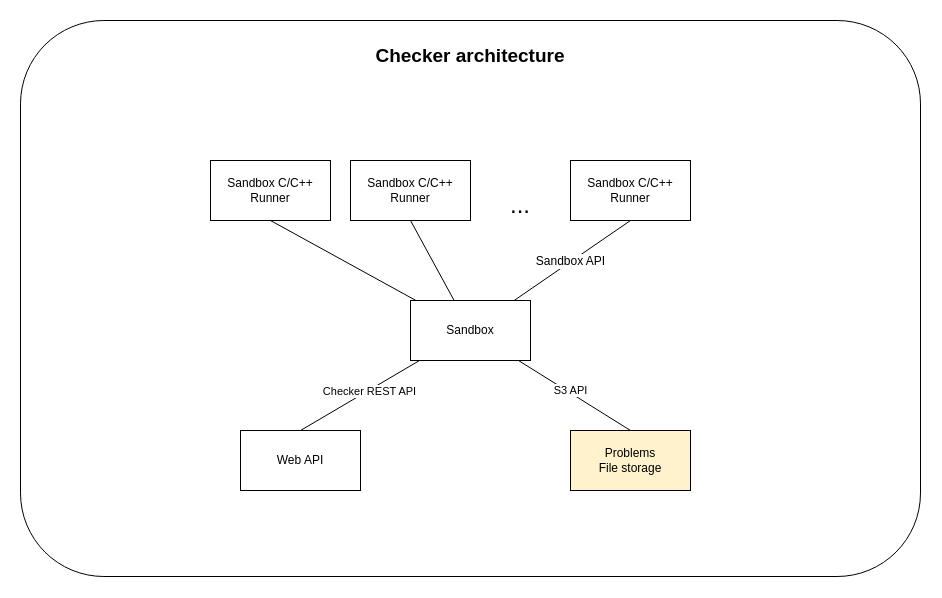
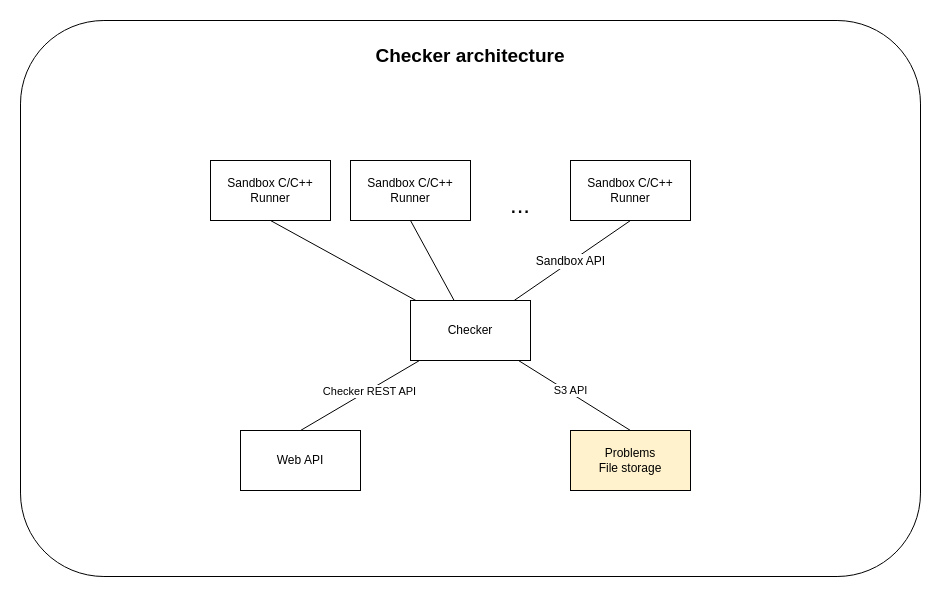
node "Sandbox": label "Sandbox" -> "Checker"
